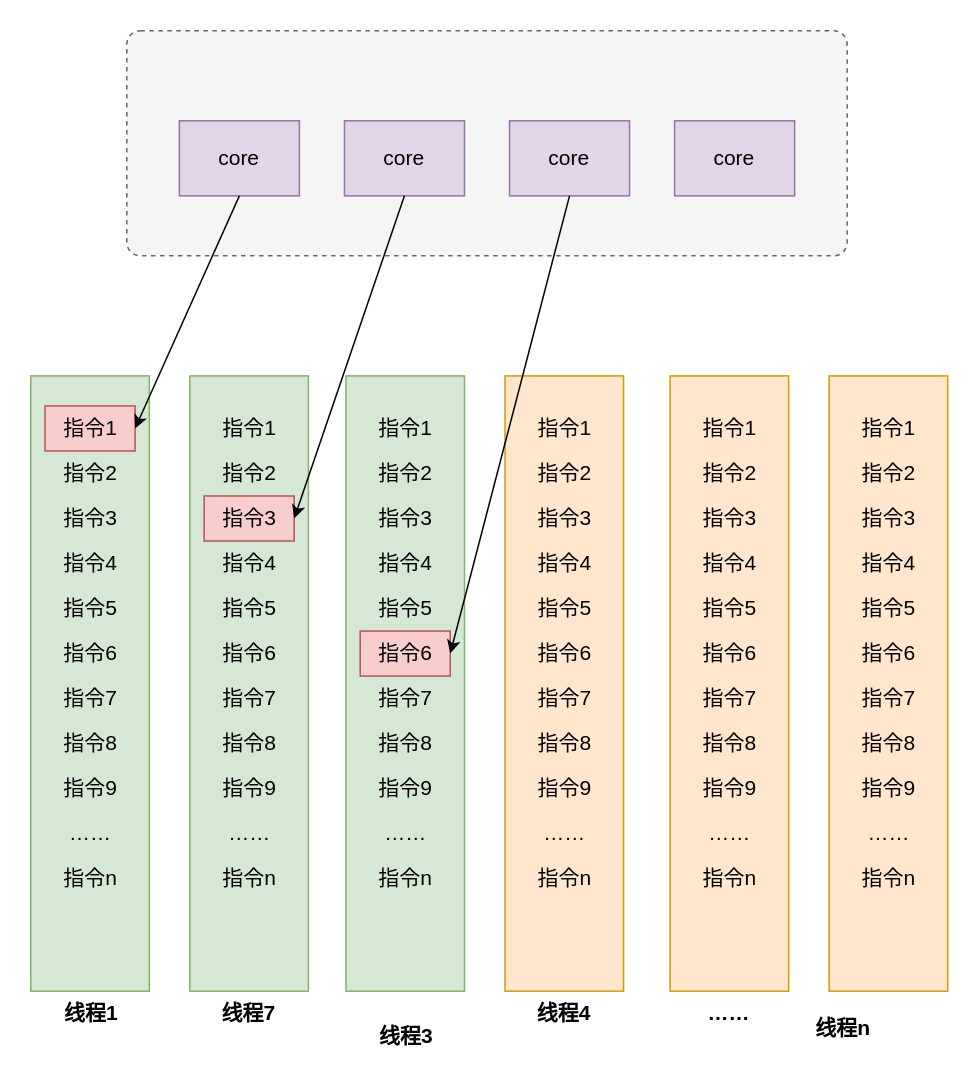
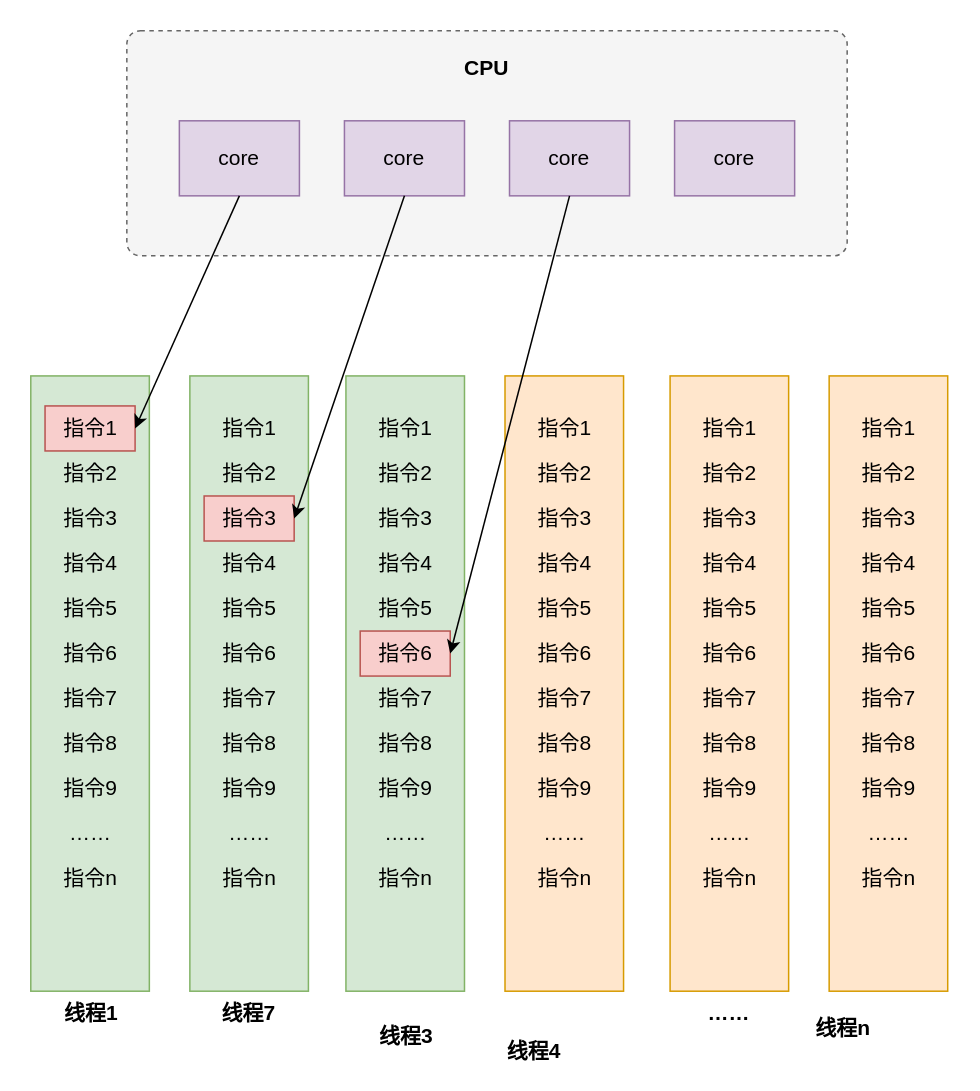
node "CPU": added
node "线程4": moved (564, 1013) -> (534, 1051)
